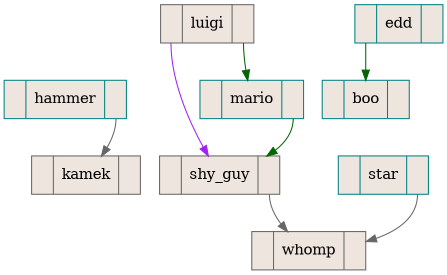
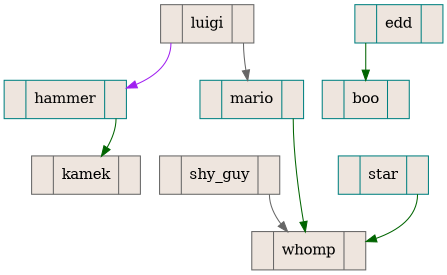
edge "luigi" -> "mario": color darkgreen -> gray40
edge "luigi" -> "shy_guy": now "luigi" -> "hammer"
edge "hammer" -> "kamek": color gray40 -> darkgreen
edge "mario" -> "shy_guy": now "mario" -> "whomp"
edge "star" -> "whomp": color gray40 -> darkgreen
